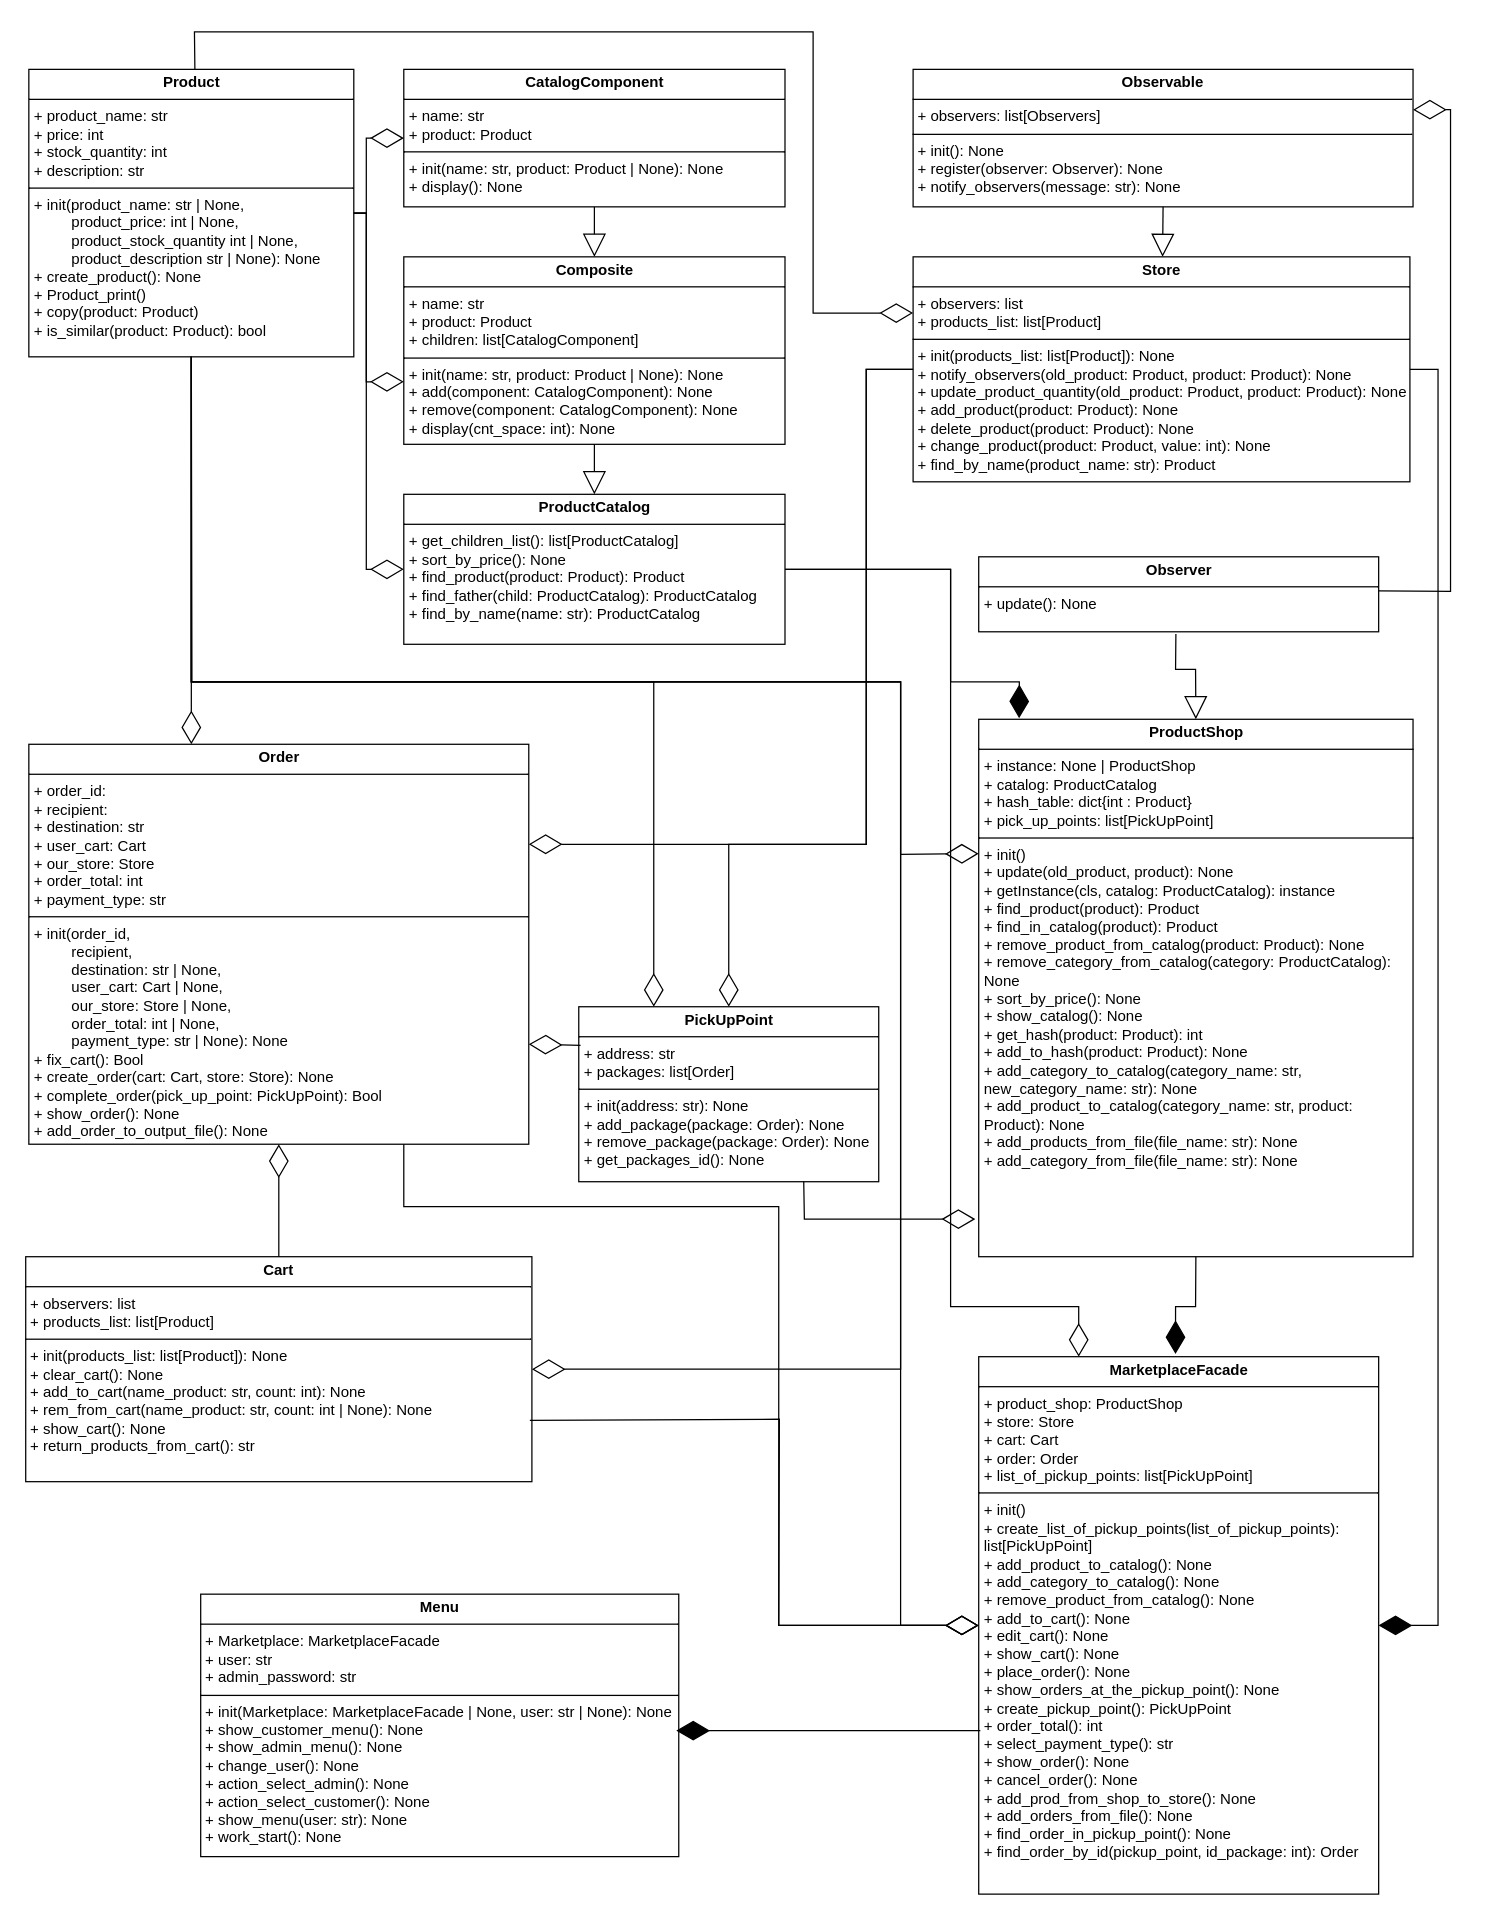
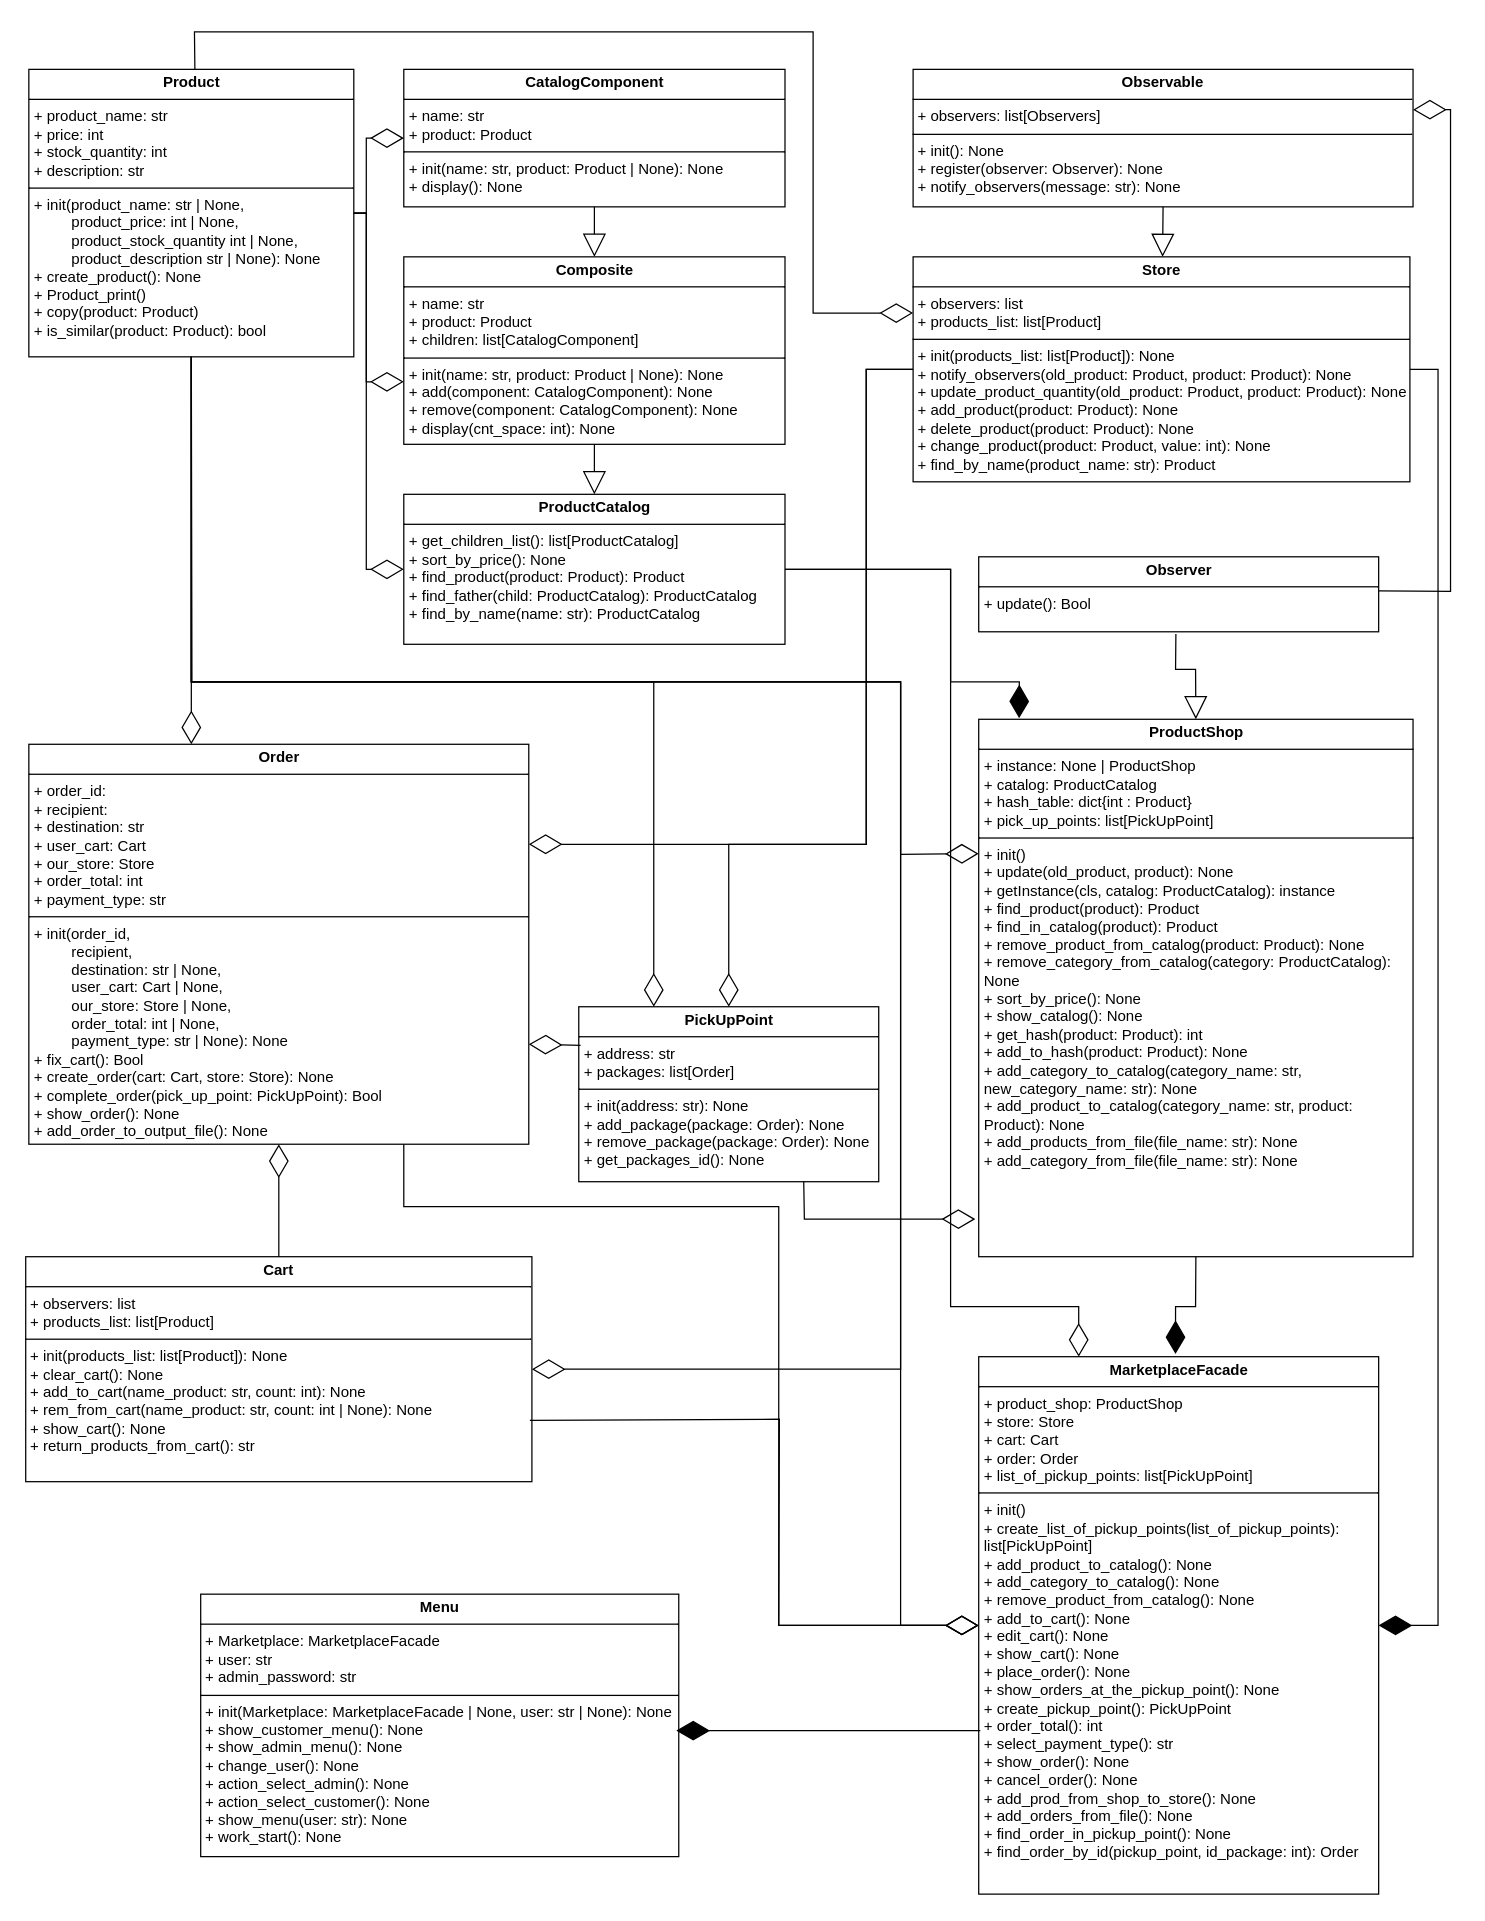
node "Observer + update(): None": label "Observer + update(): None" -> "Observer + update(): Bool"
